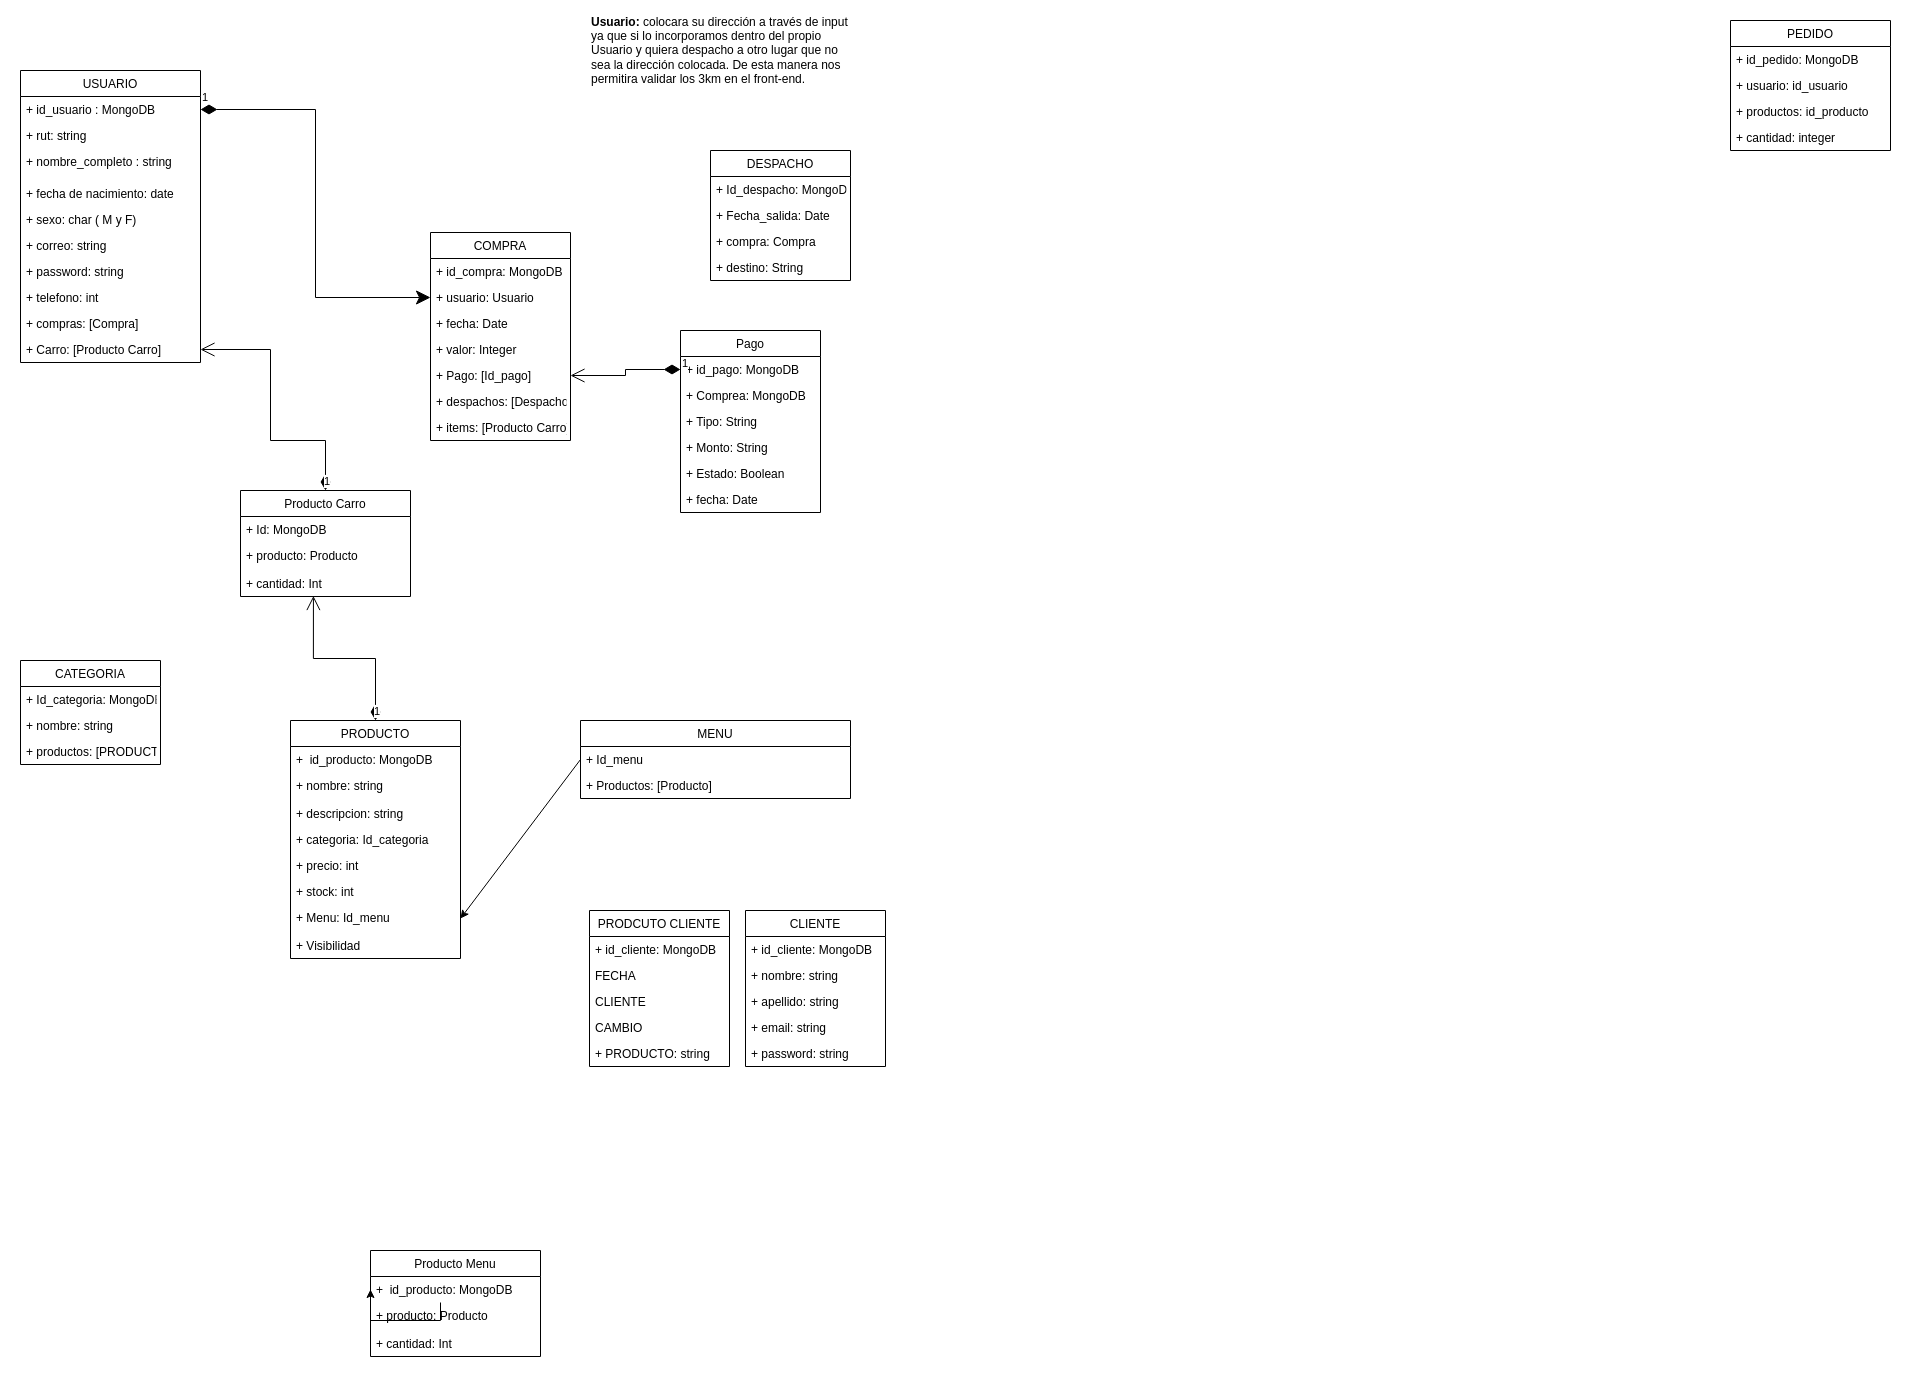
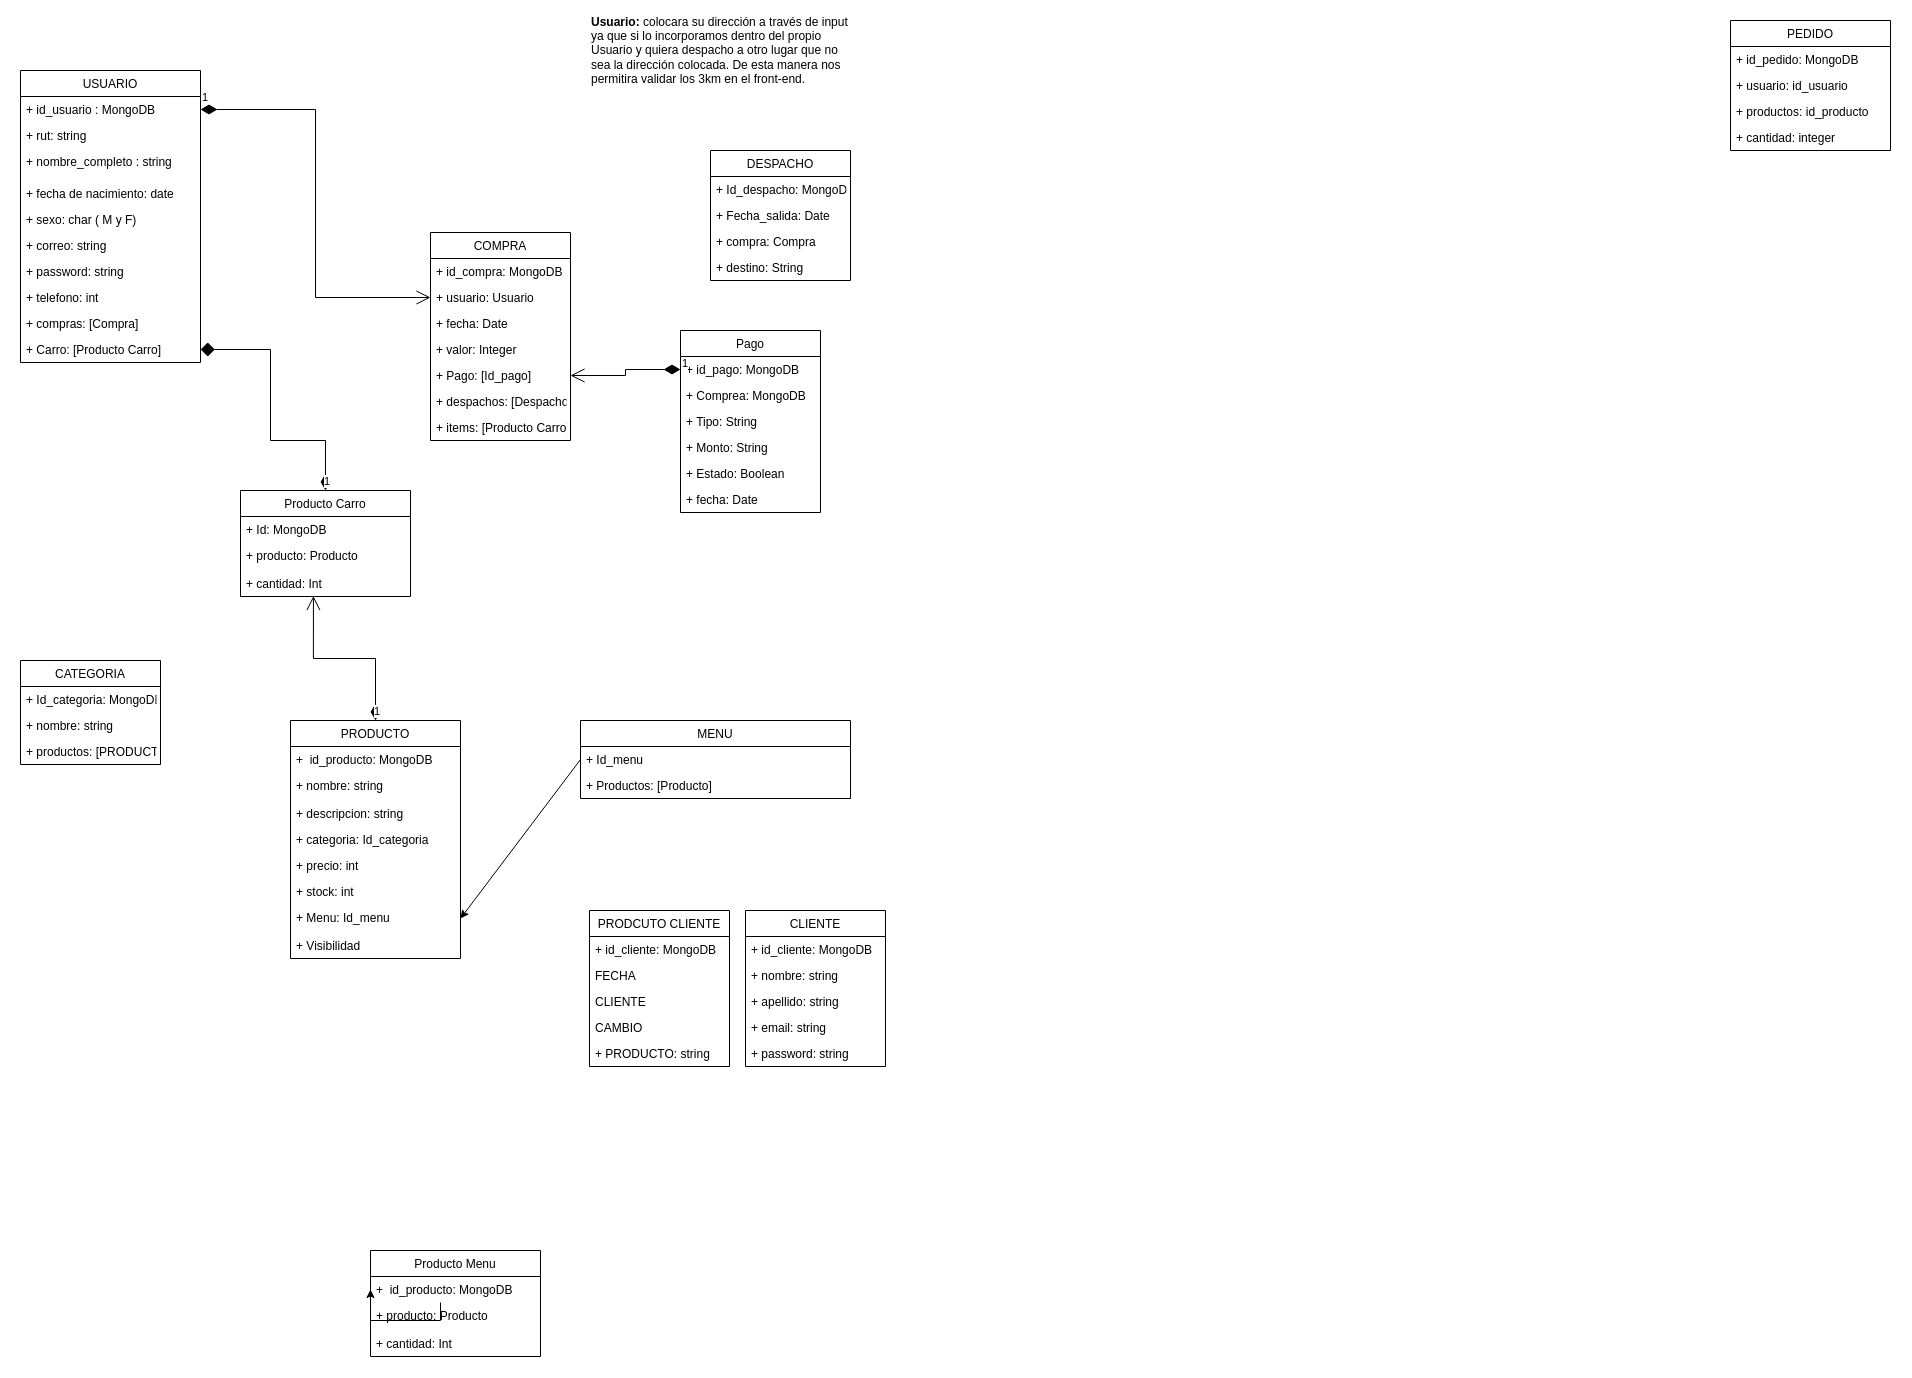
edge "+ id_usuario : MongoDB" -- "+ usuario: Usuario": arrowhead classic -> open
edge "+ Carro: [Producto Carro]" -- "Producto Carro": arrowhead open -> diamond
